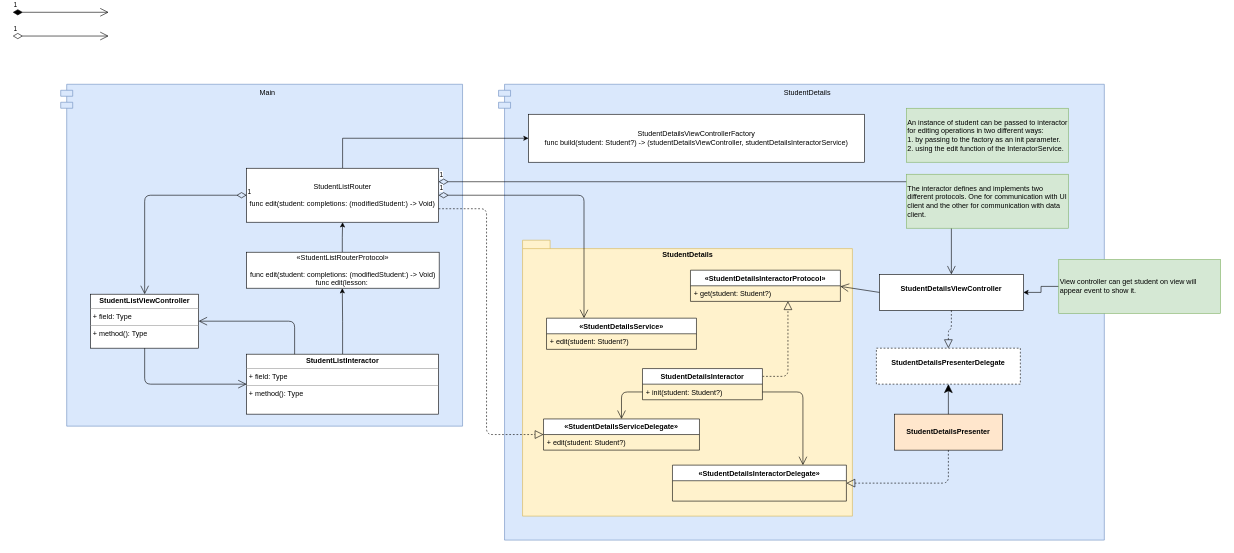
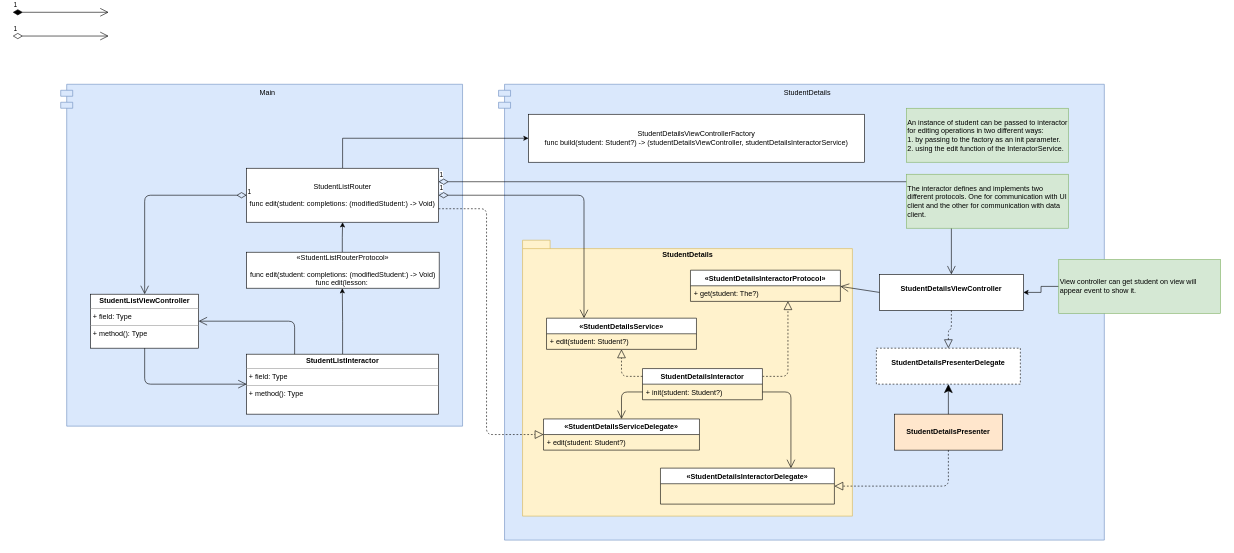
node "+ get(student: Student?)": label "+ get(student: Student?)" -> "+ get(student: The?)"
edge "StudentDetailsInteractor" -> "«StudentDetailsService»": added
node "«StudentDetailsInteractorDelegate»": moved (759, 483) -> (747, 486)
